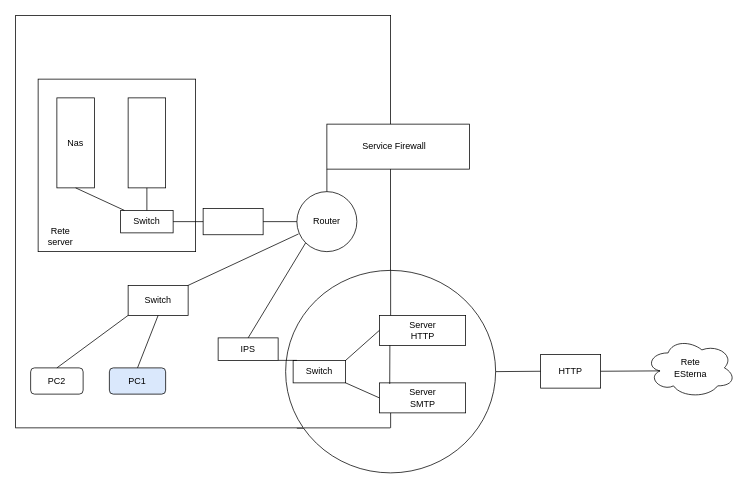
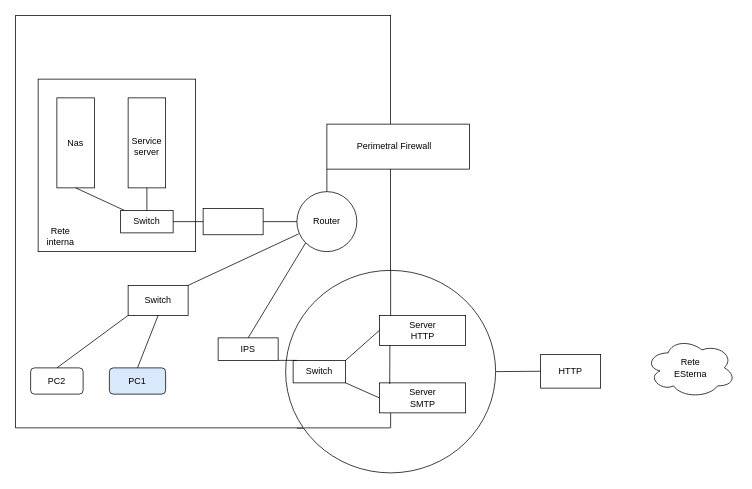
node "Service server": added
node "Service Firewall": label "Service Firewall" -> "Perimetral Firewall"
node "Rete server": label "Rete server" -> "Rete interna"
edge "Rete ESterna" -- "HTTP": removed
